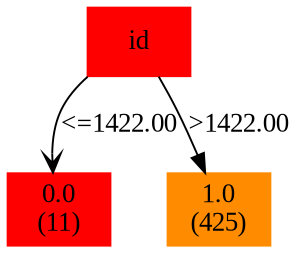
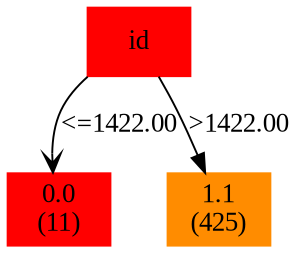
node "1.0 (425)": label "1.0 (425)" -> "1.1 (425)"
